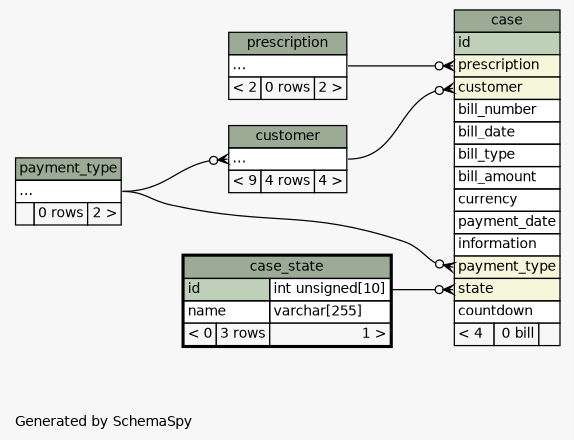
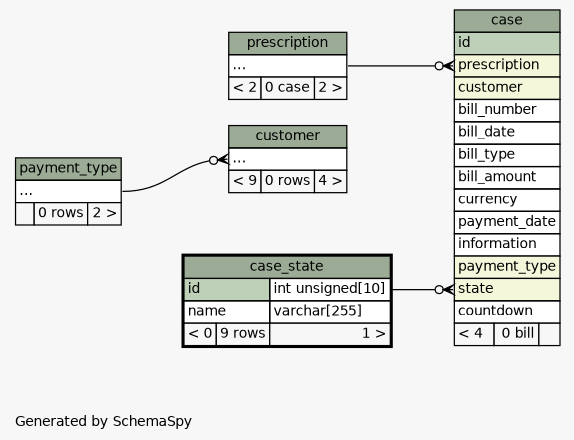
node "prescription": text "0 rows" -> "0 case"
edge "customer" -> "case": removed
node "customer": text "4 rows" -> "0 rows"
edge "payment_type" -> "case": removed
node "case_state": text "3 rows" -> "9 rows"
